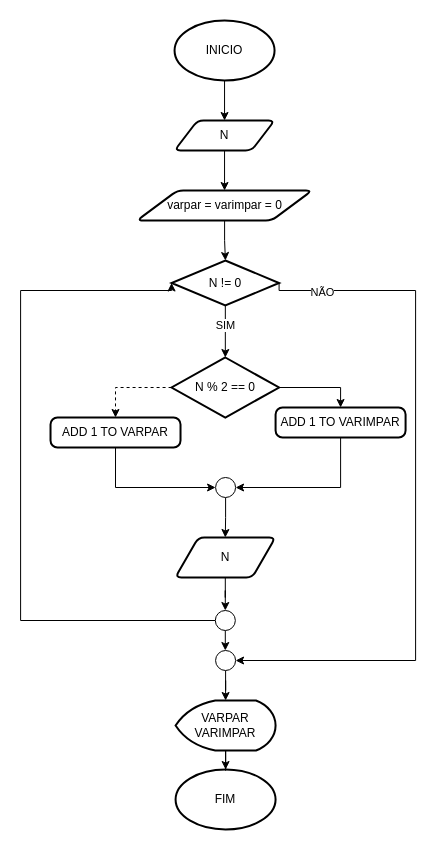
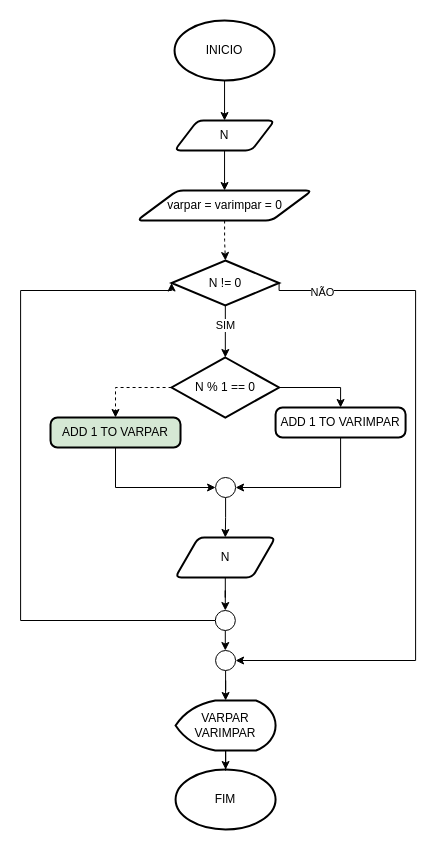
edge "varpar = varimpar = 0" -> "N != 0": style solid -> dashed
node "N % 2 == 0": label "N % 2 == 0" -> "N % 1 == 0"
node "ADD 1 TO VARPAR": fillcolor #ffffff -> #d5e8d4
